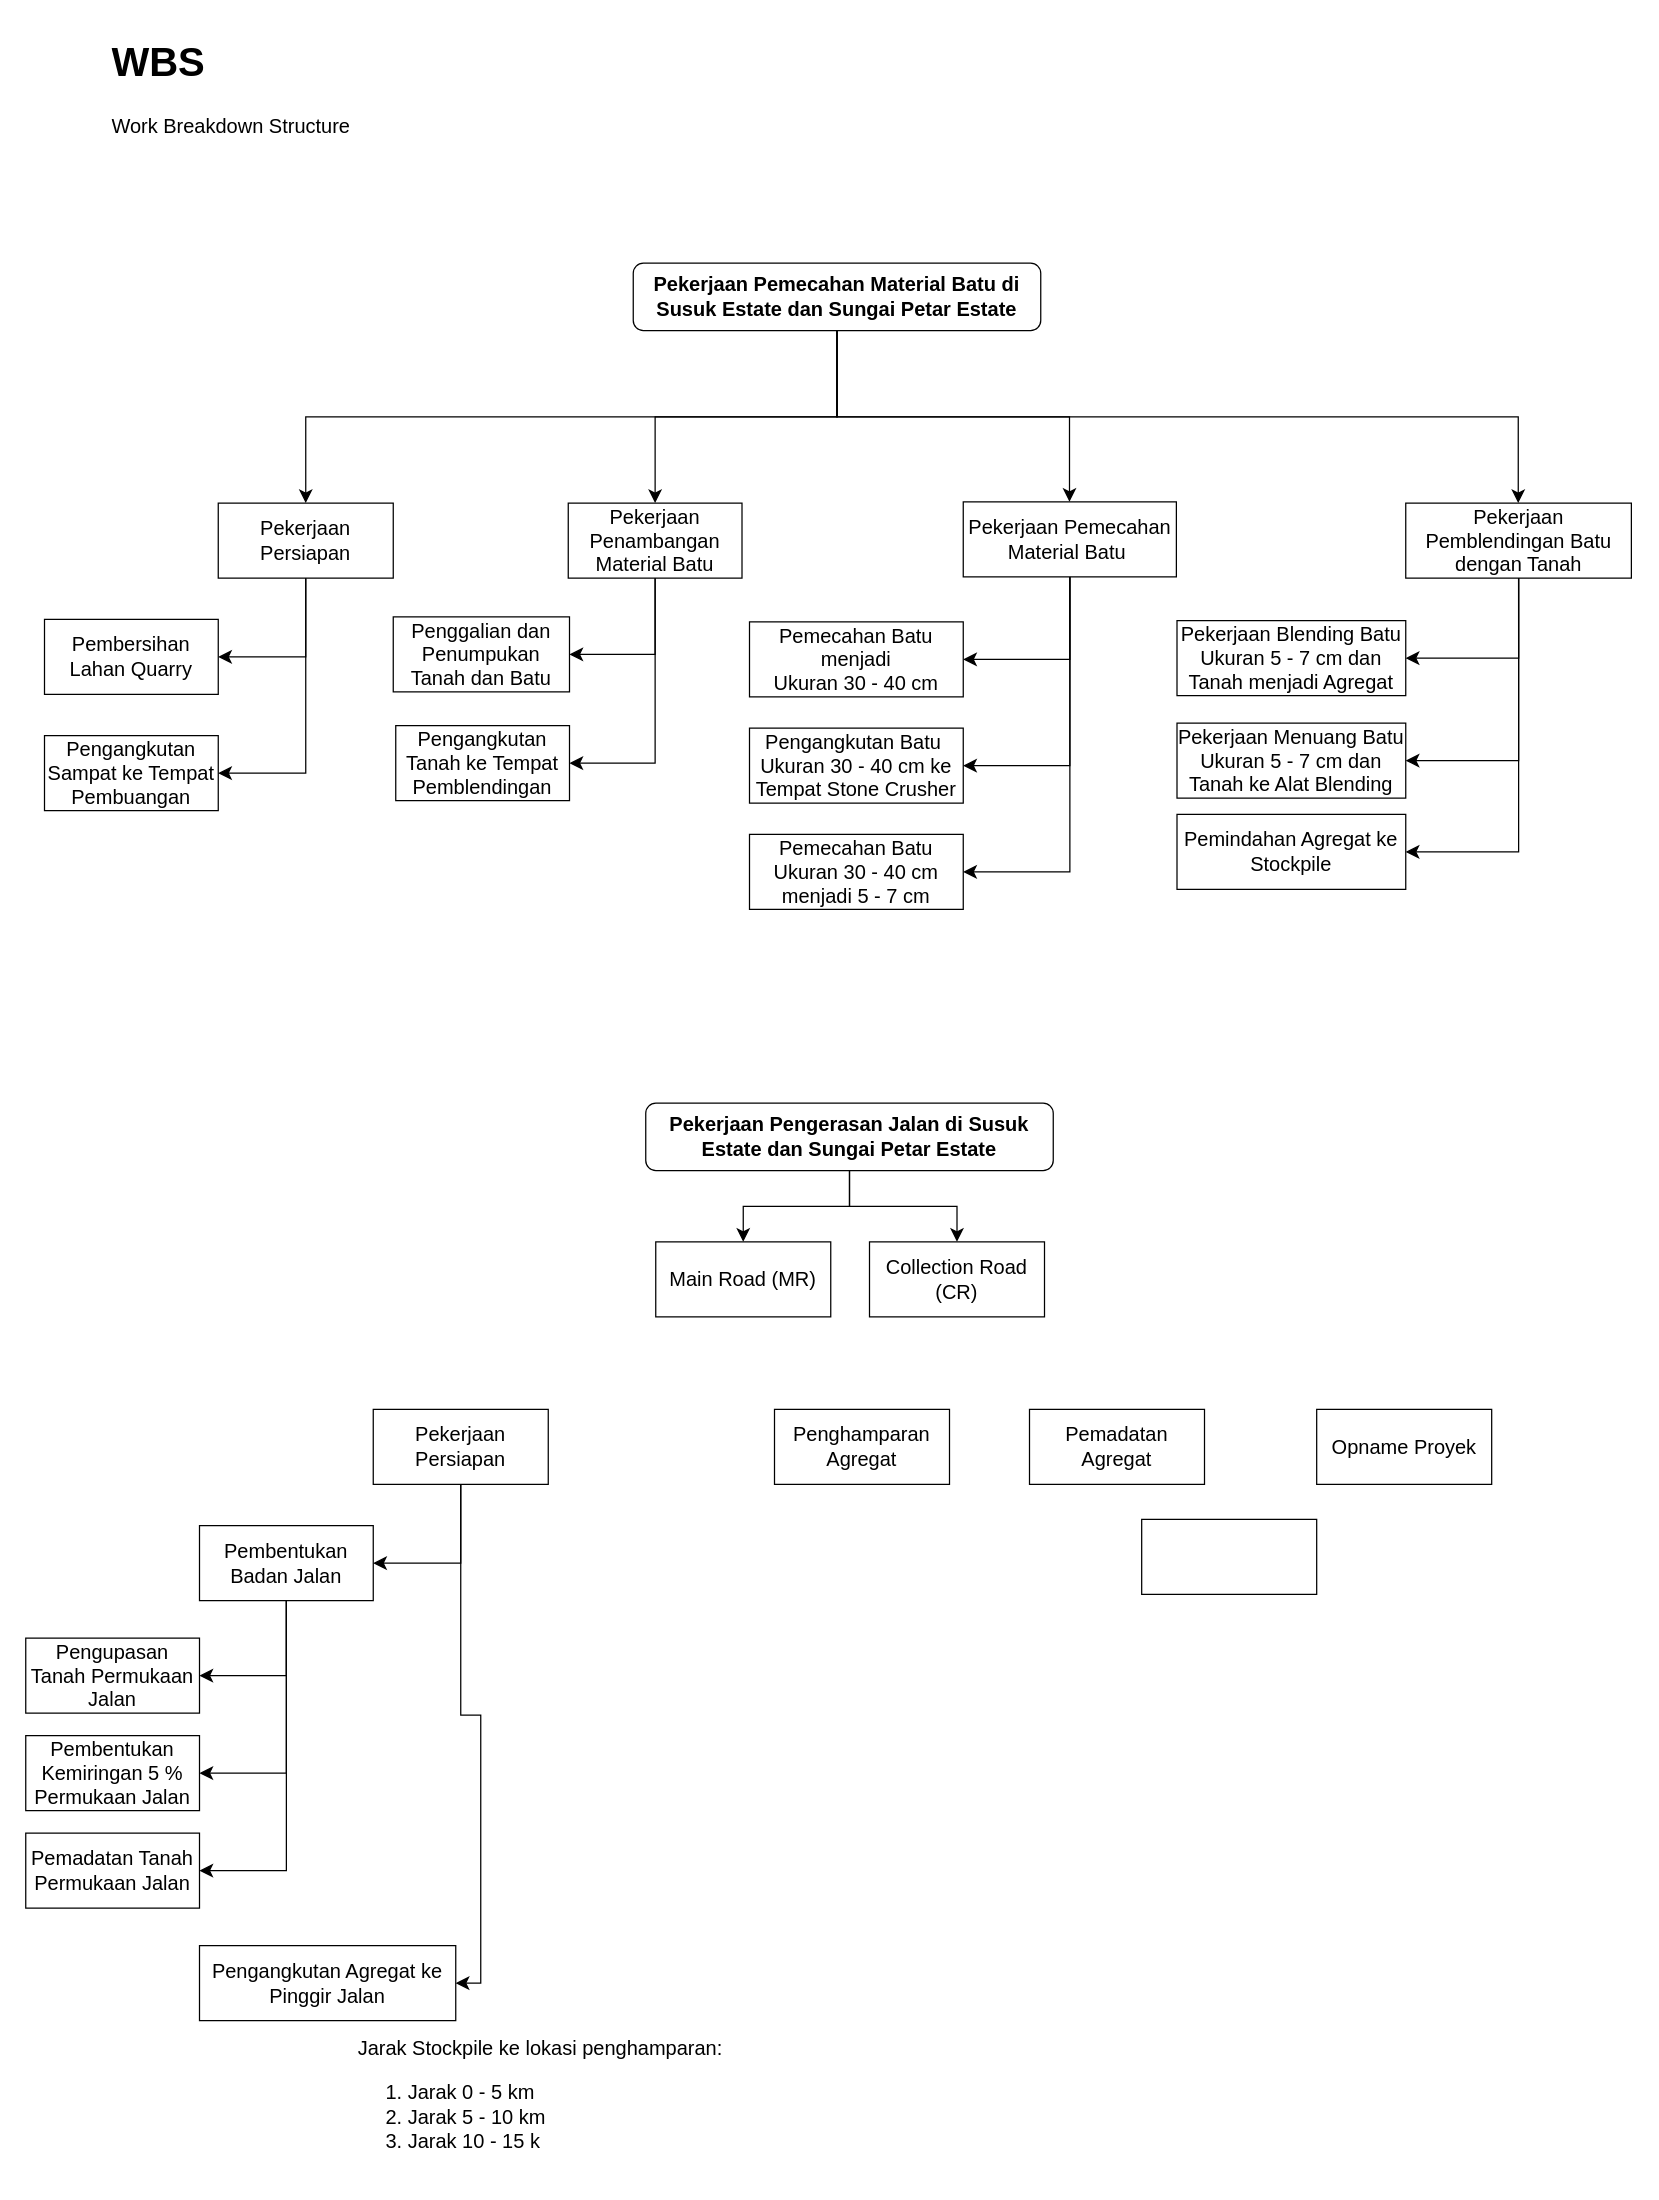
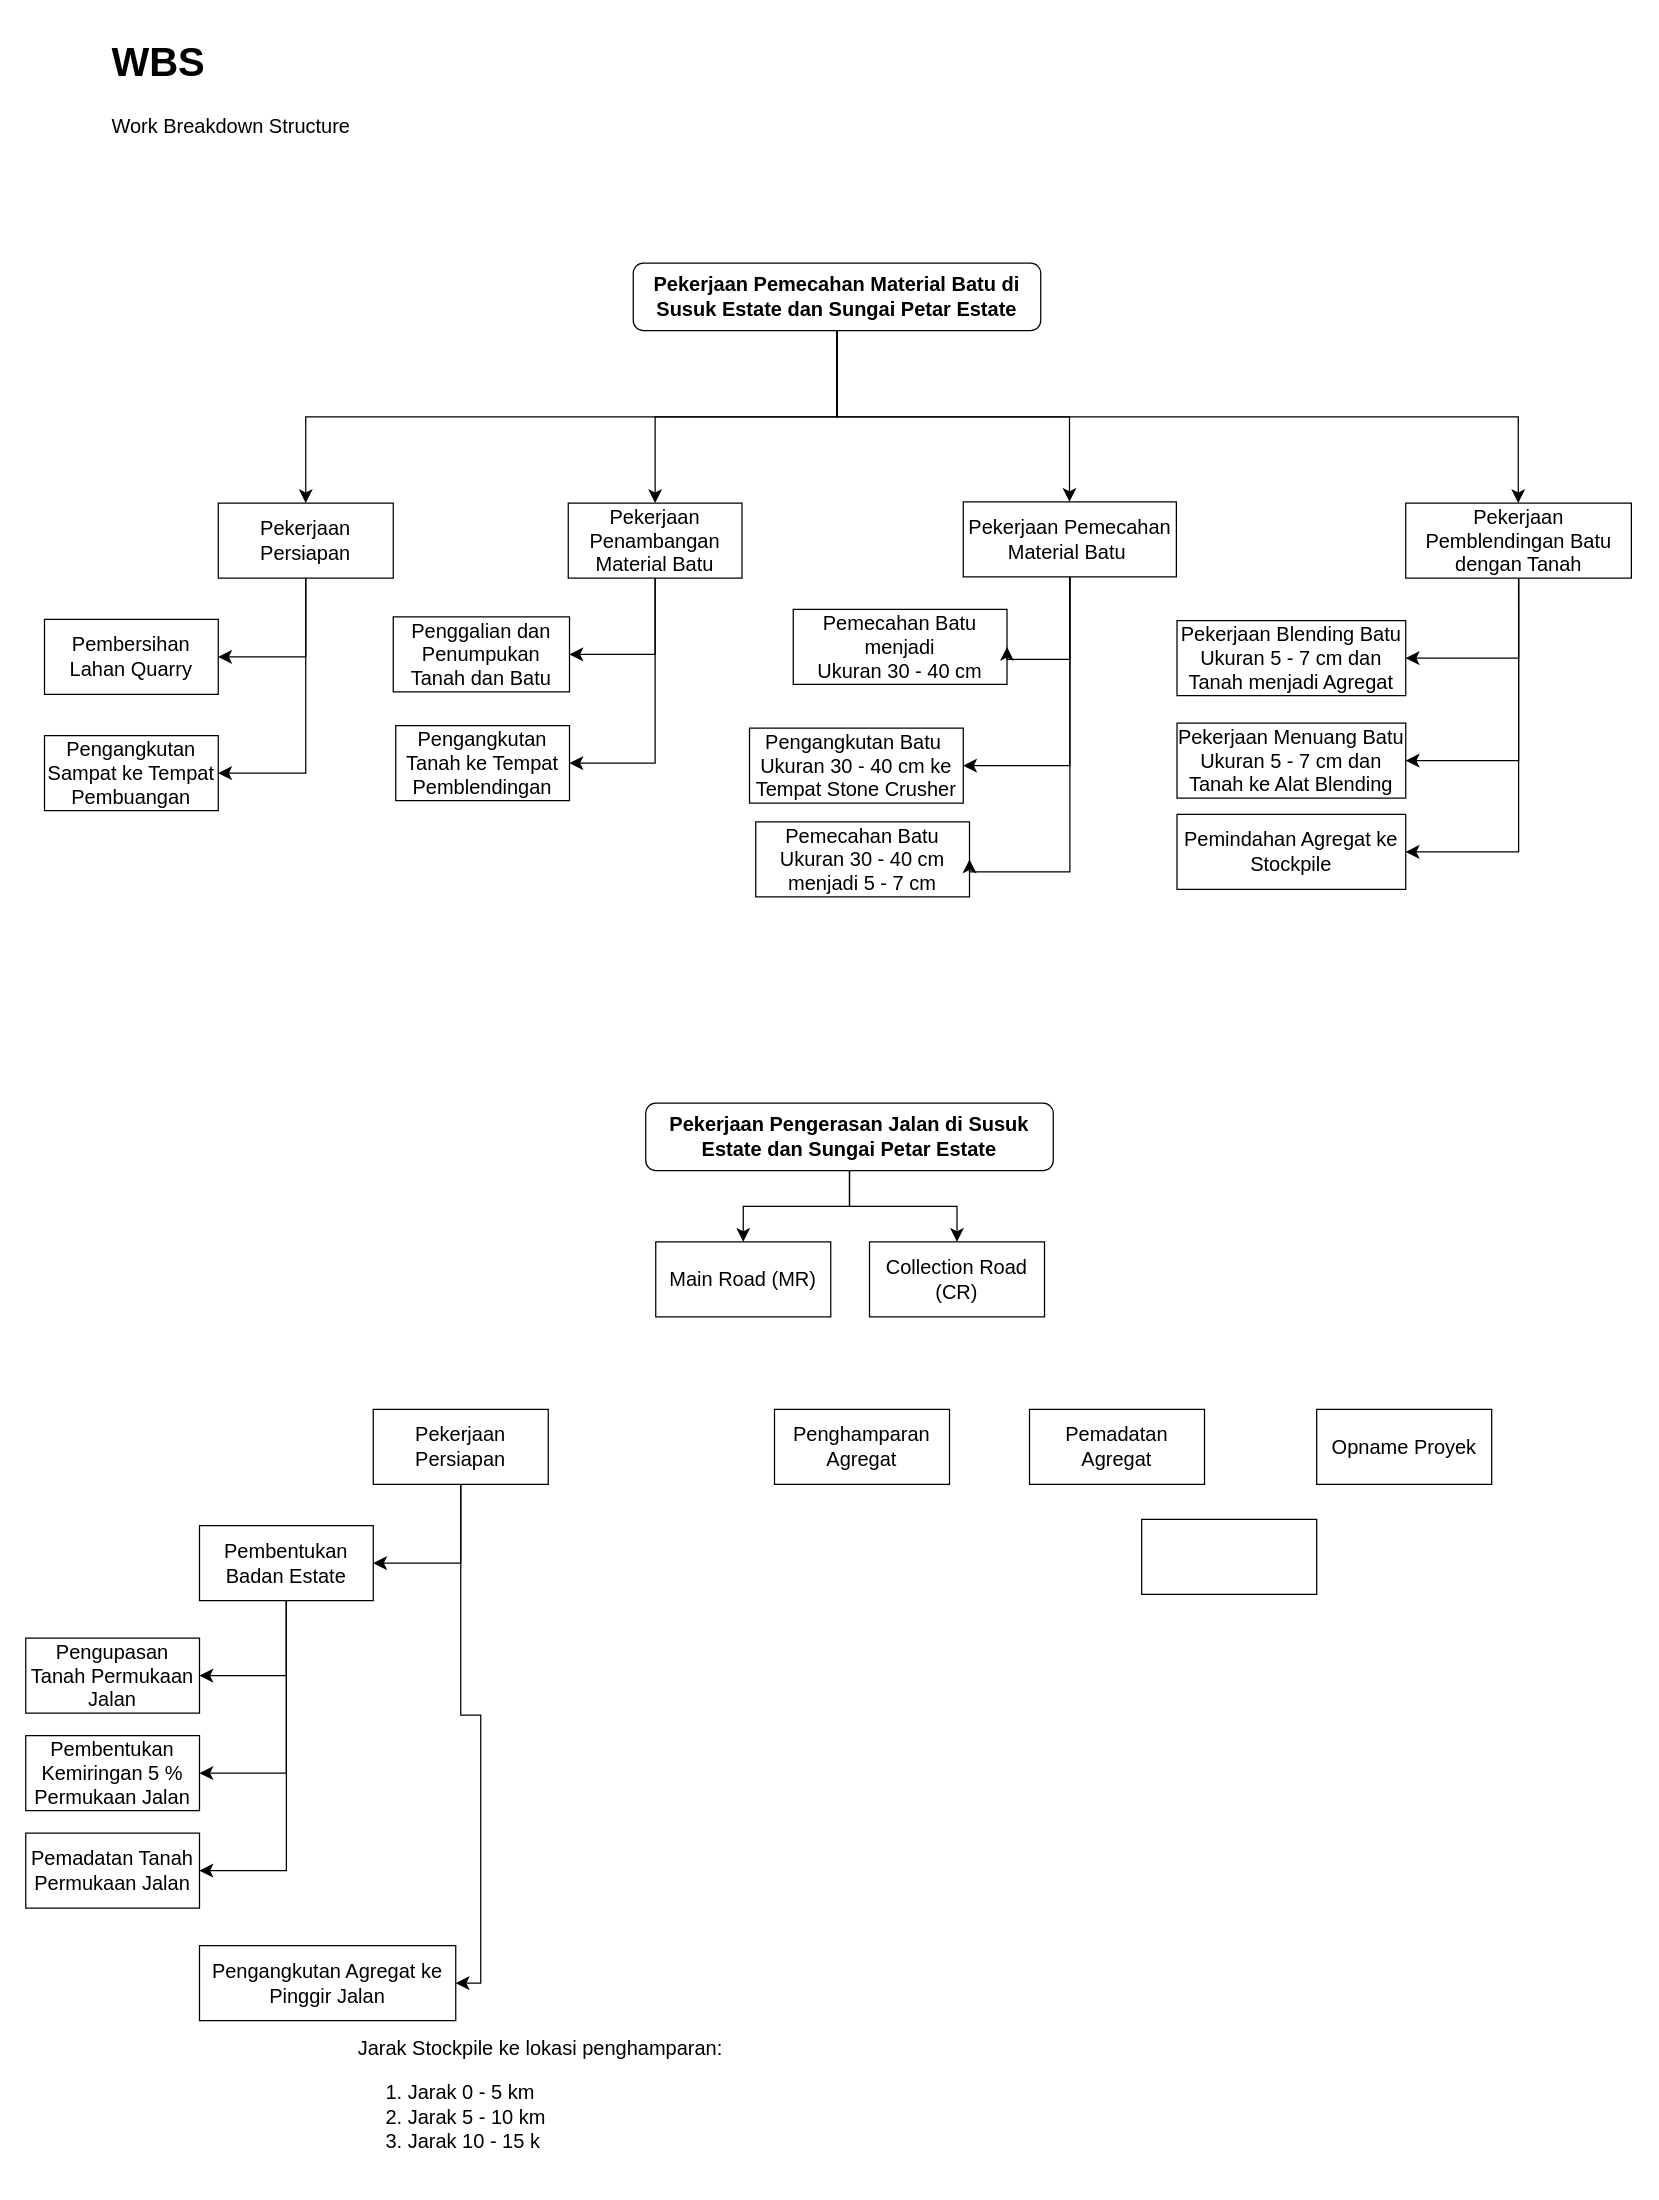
node "Pemecahan Batu menjadi Ukuran 30 - 40 cm": moved (856, 659) -> (900, 647)
node "Pemecahan Batu Ukuran 30 - 40 cm menjadi 5 - 7 cm": moved (856, 872) -> (863, 859)
node "Pembentukan Badan Jalan": label "Pembentukan Badan Jalan" -> "Pembentukan Badan Estate"
